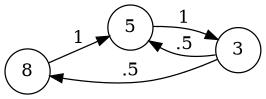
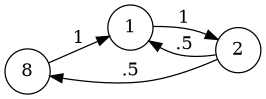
node "5": label "5" -> "1"
node "3": label "3" -> "2"
